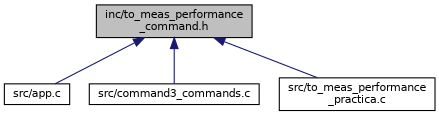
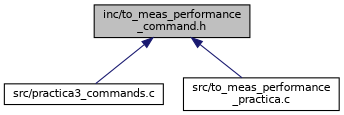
node "src/app.c": removed
node "src/command3_commands.c": label "src/command3_commands.c" -> "src/practica3_commands.c"
